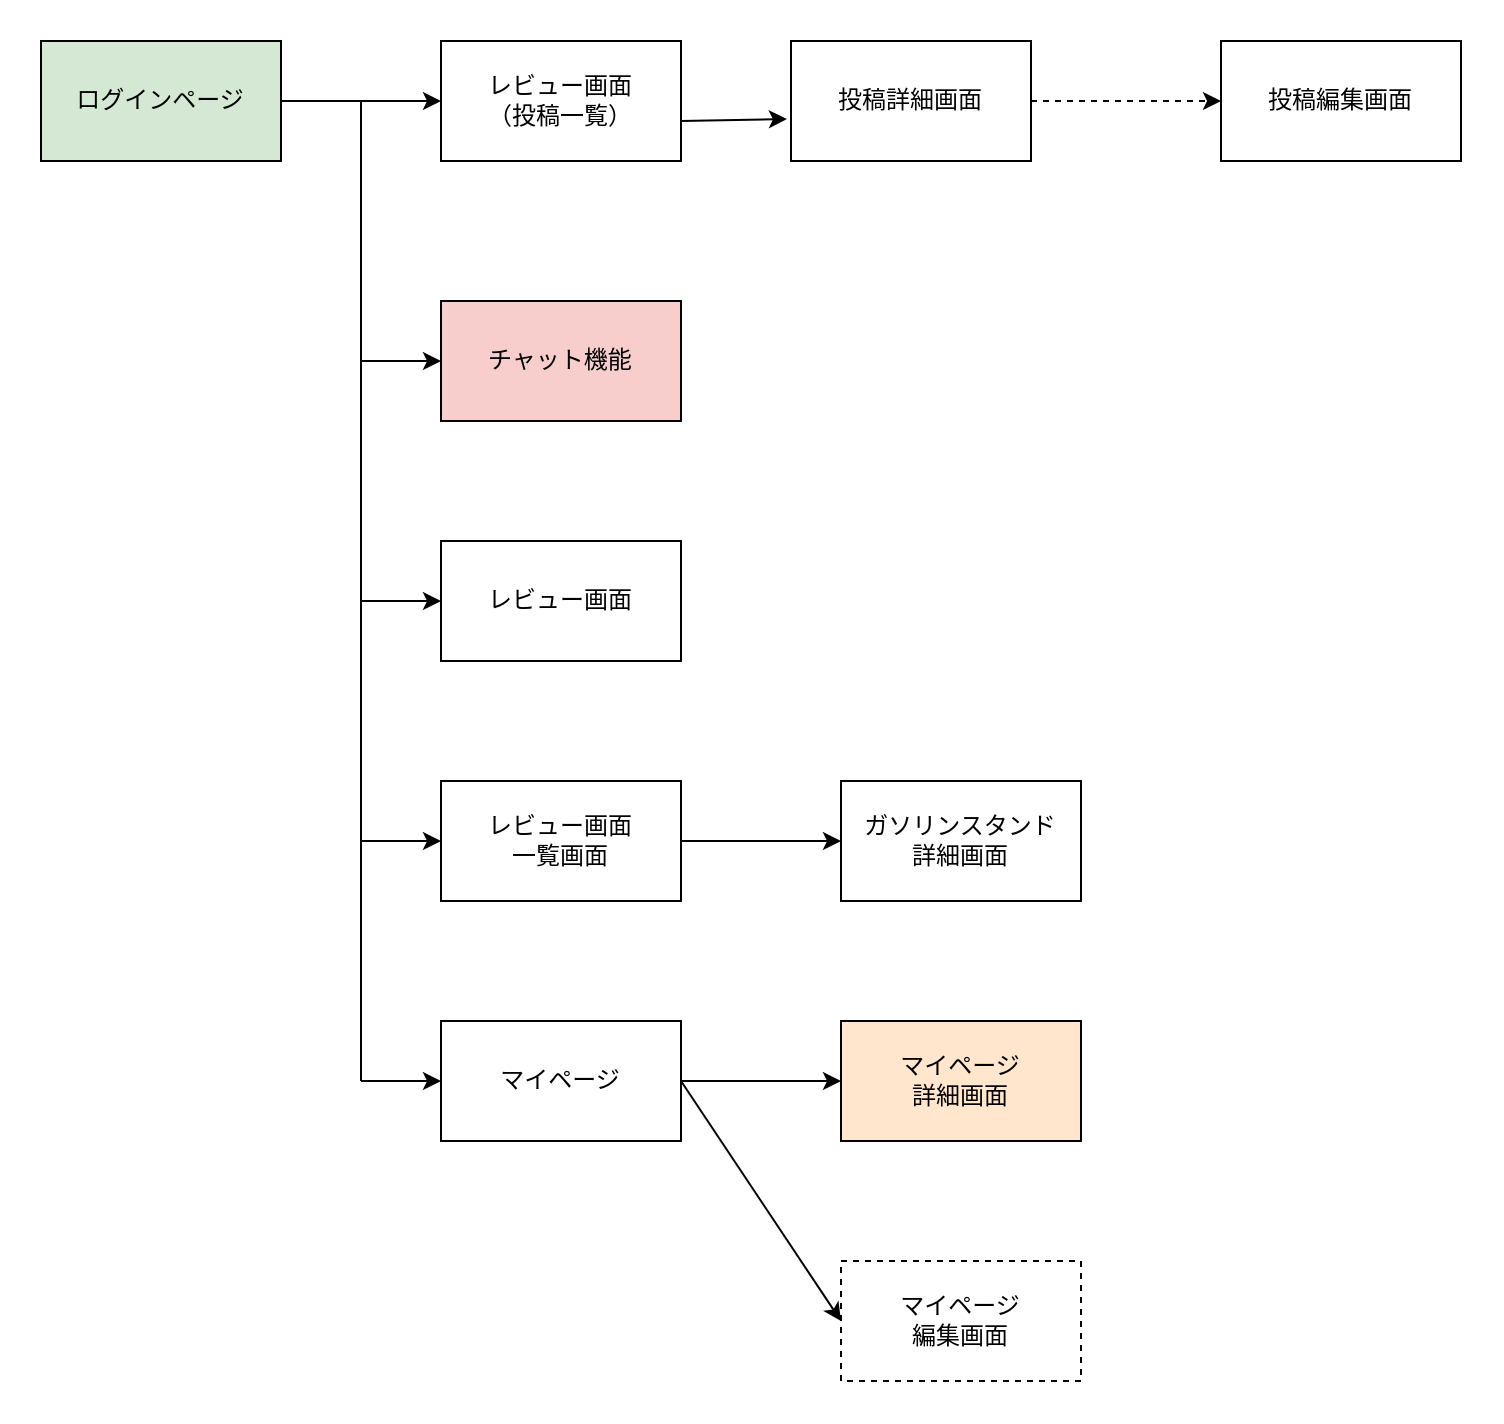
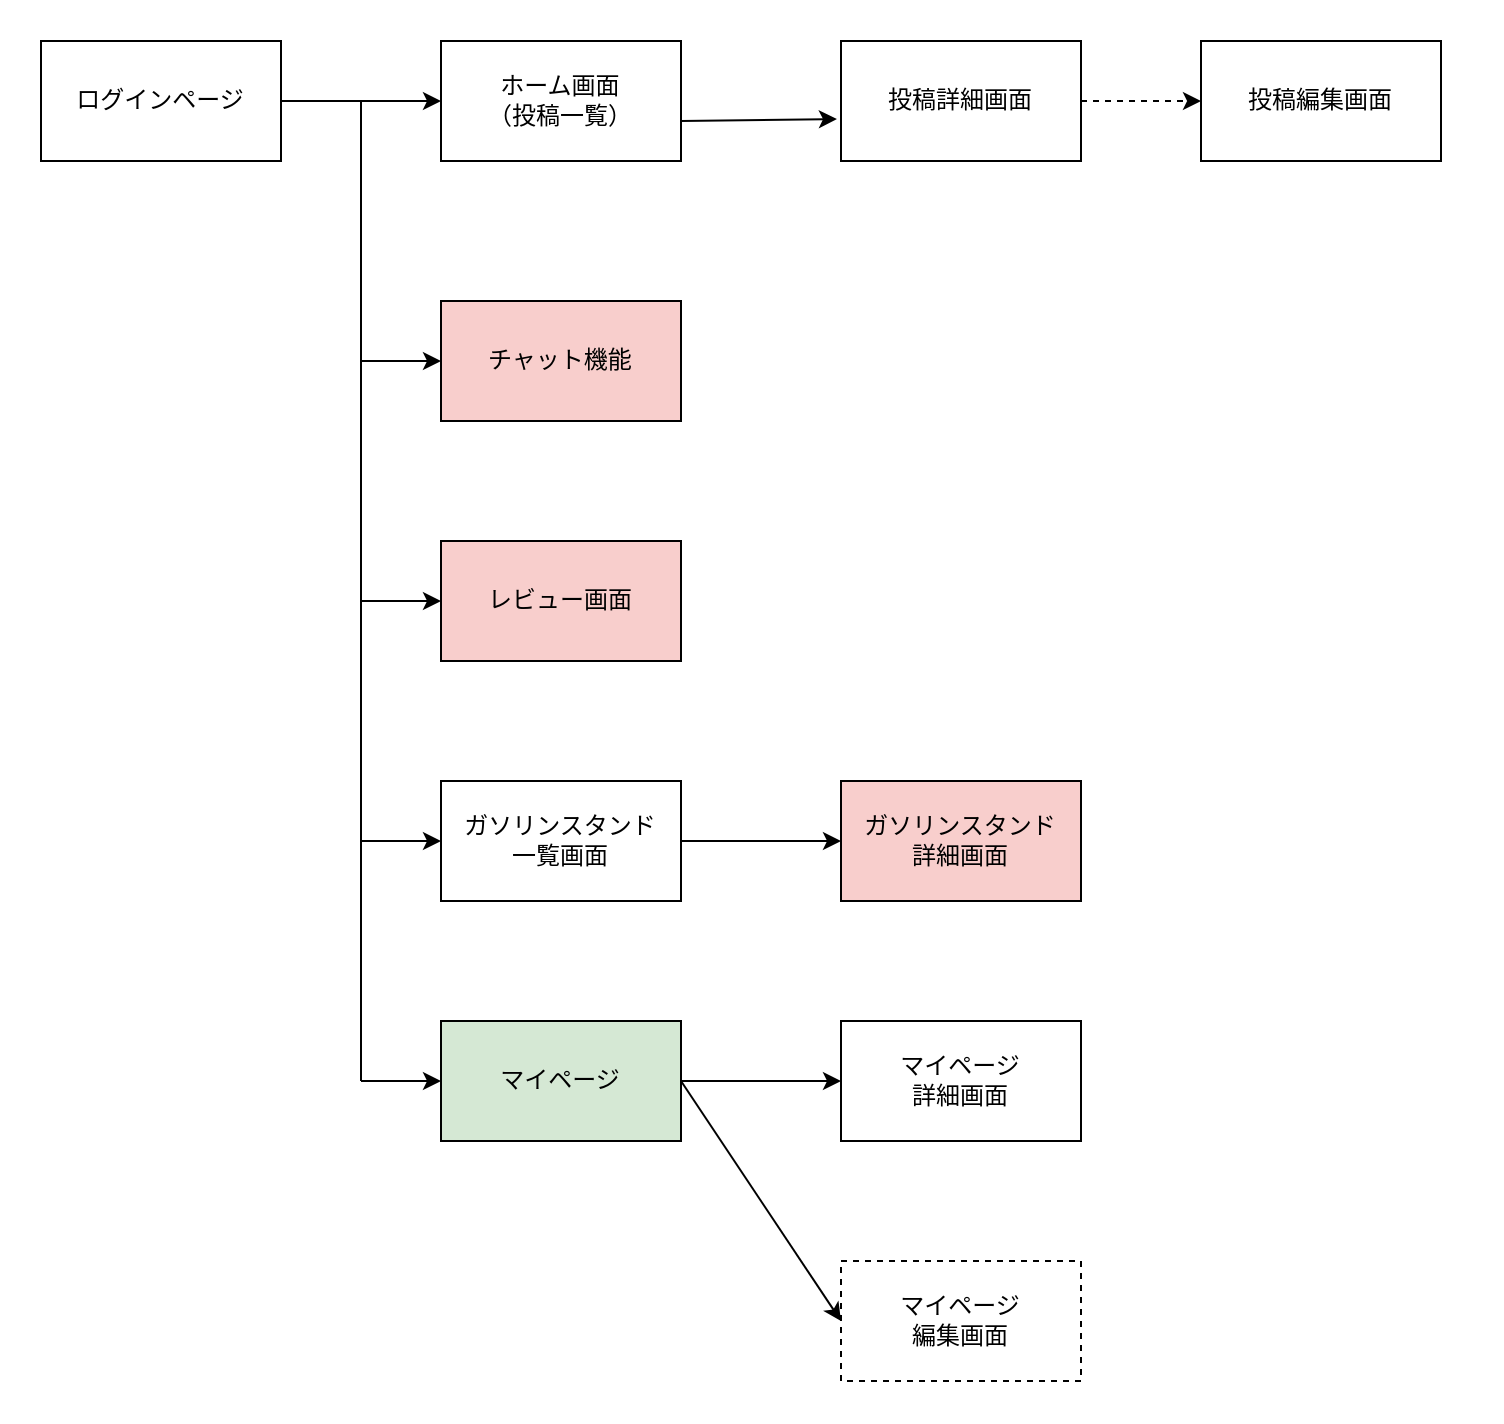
node "ログインページ": fillcolor #d5e8d4 -> #ffffff
node "レビュー画面 （投稿一覧）": label "レビュー画面 （投稿一覧）" -> "ホーム画面 （投稿一覧）"
node "投稿詳細画面": moved (911, 101) -> (961, 101)
node "投稿編集画面": moved (1341, 101) -> (1321, 101)
node "レビュー画面": fillcolor #ffffff -> #f8cecc
node "レビュー画面 一覧画面": label "レビュー画面 一覧画面" -> "ガソリンスタンド 一覧画面"
node "ガソリンスタンド 詳細画面": fillcolor #ffffff -> #f8cecc
node "マイページ": fillcolor #ffffff -> #d5e8d4
node "マイページ 詳細画面": fillcolor #ffe6cc -> #ffffff
